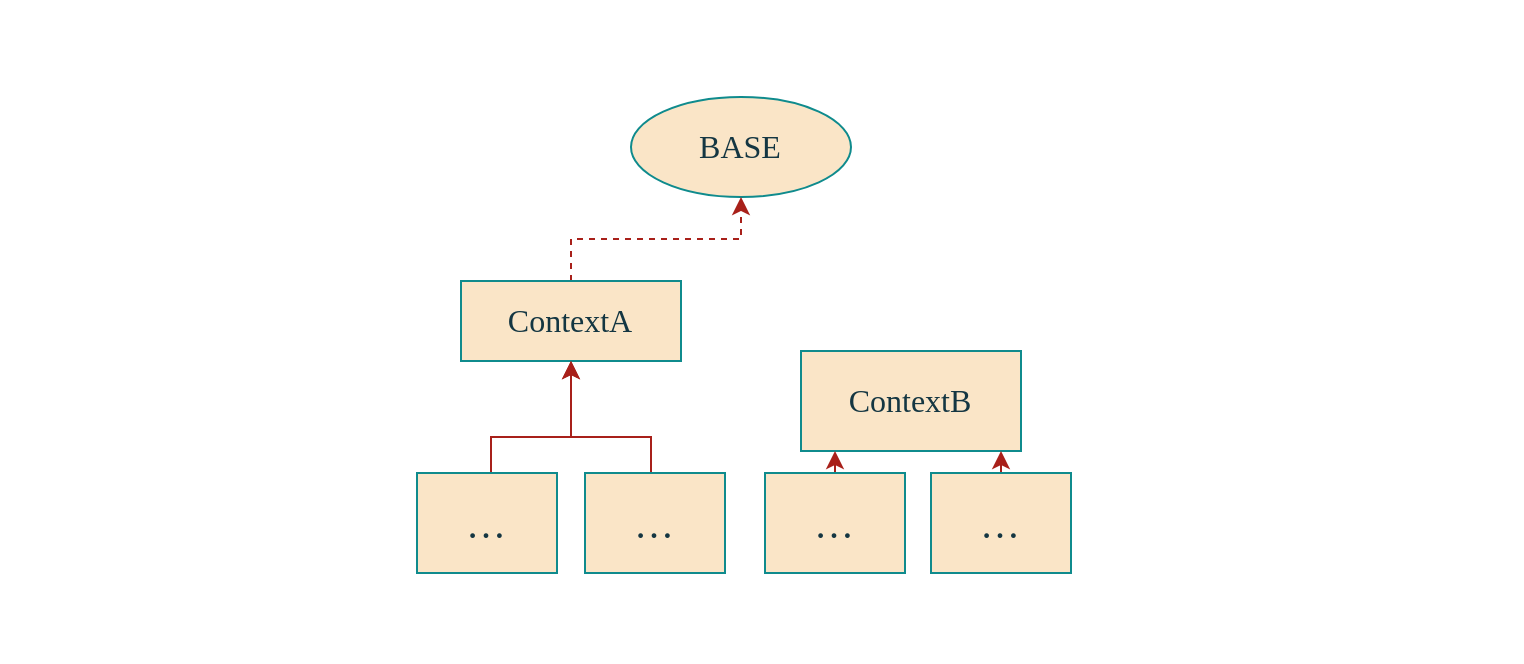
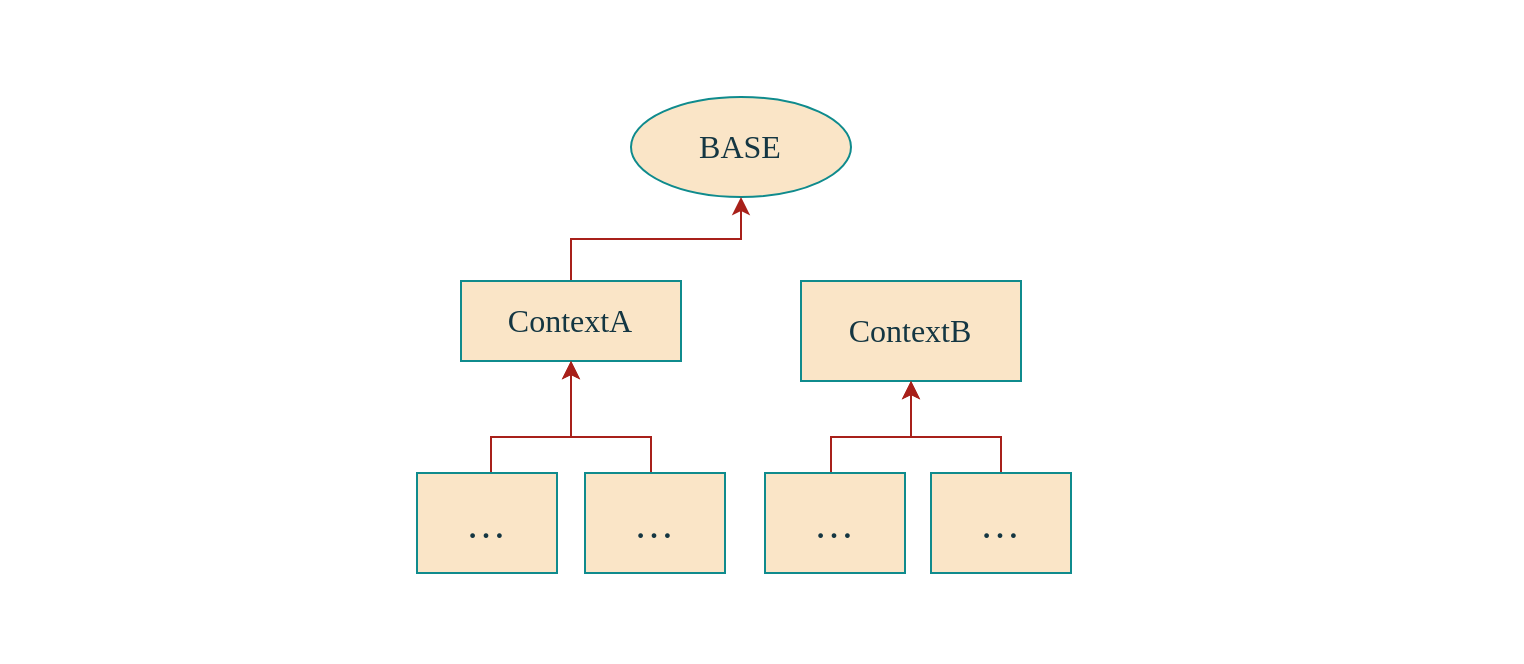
edge "ContextA" -> "BASE": style dashed -> solid
node "ContextB": moved (911, 401) -> (911, 331)
